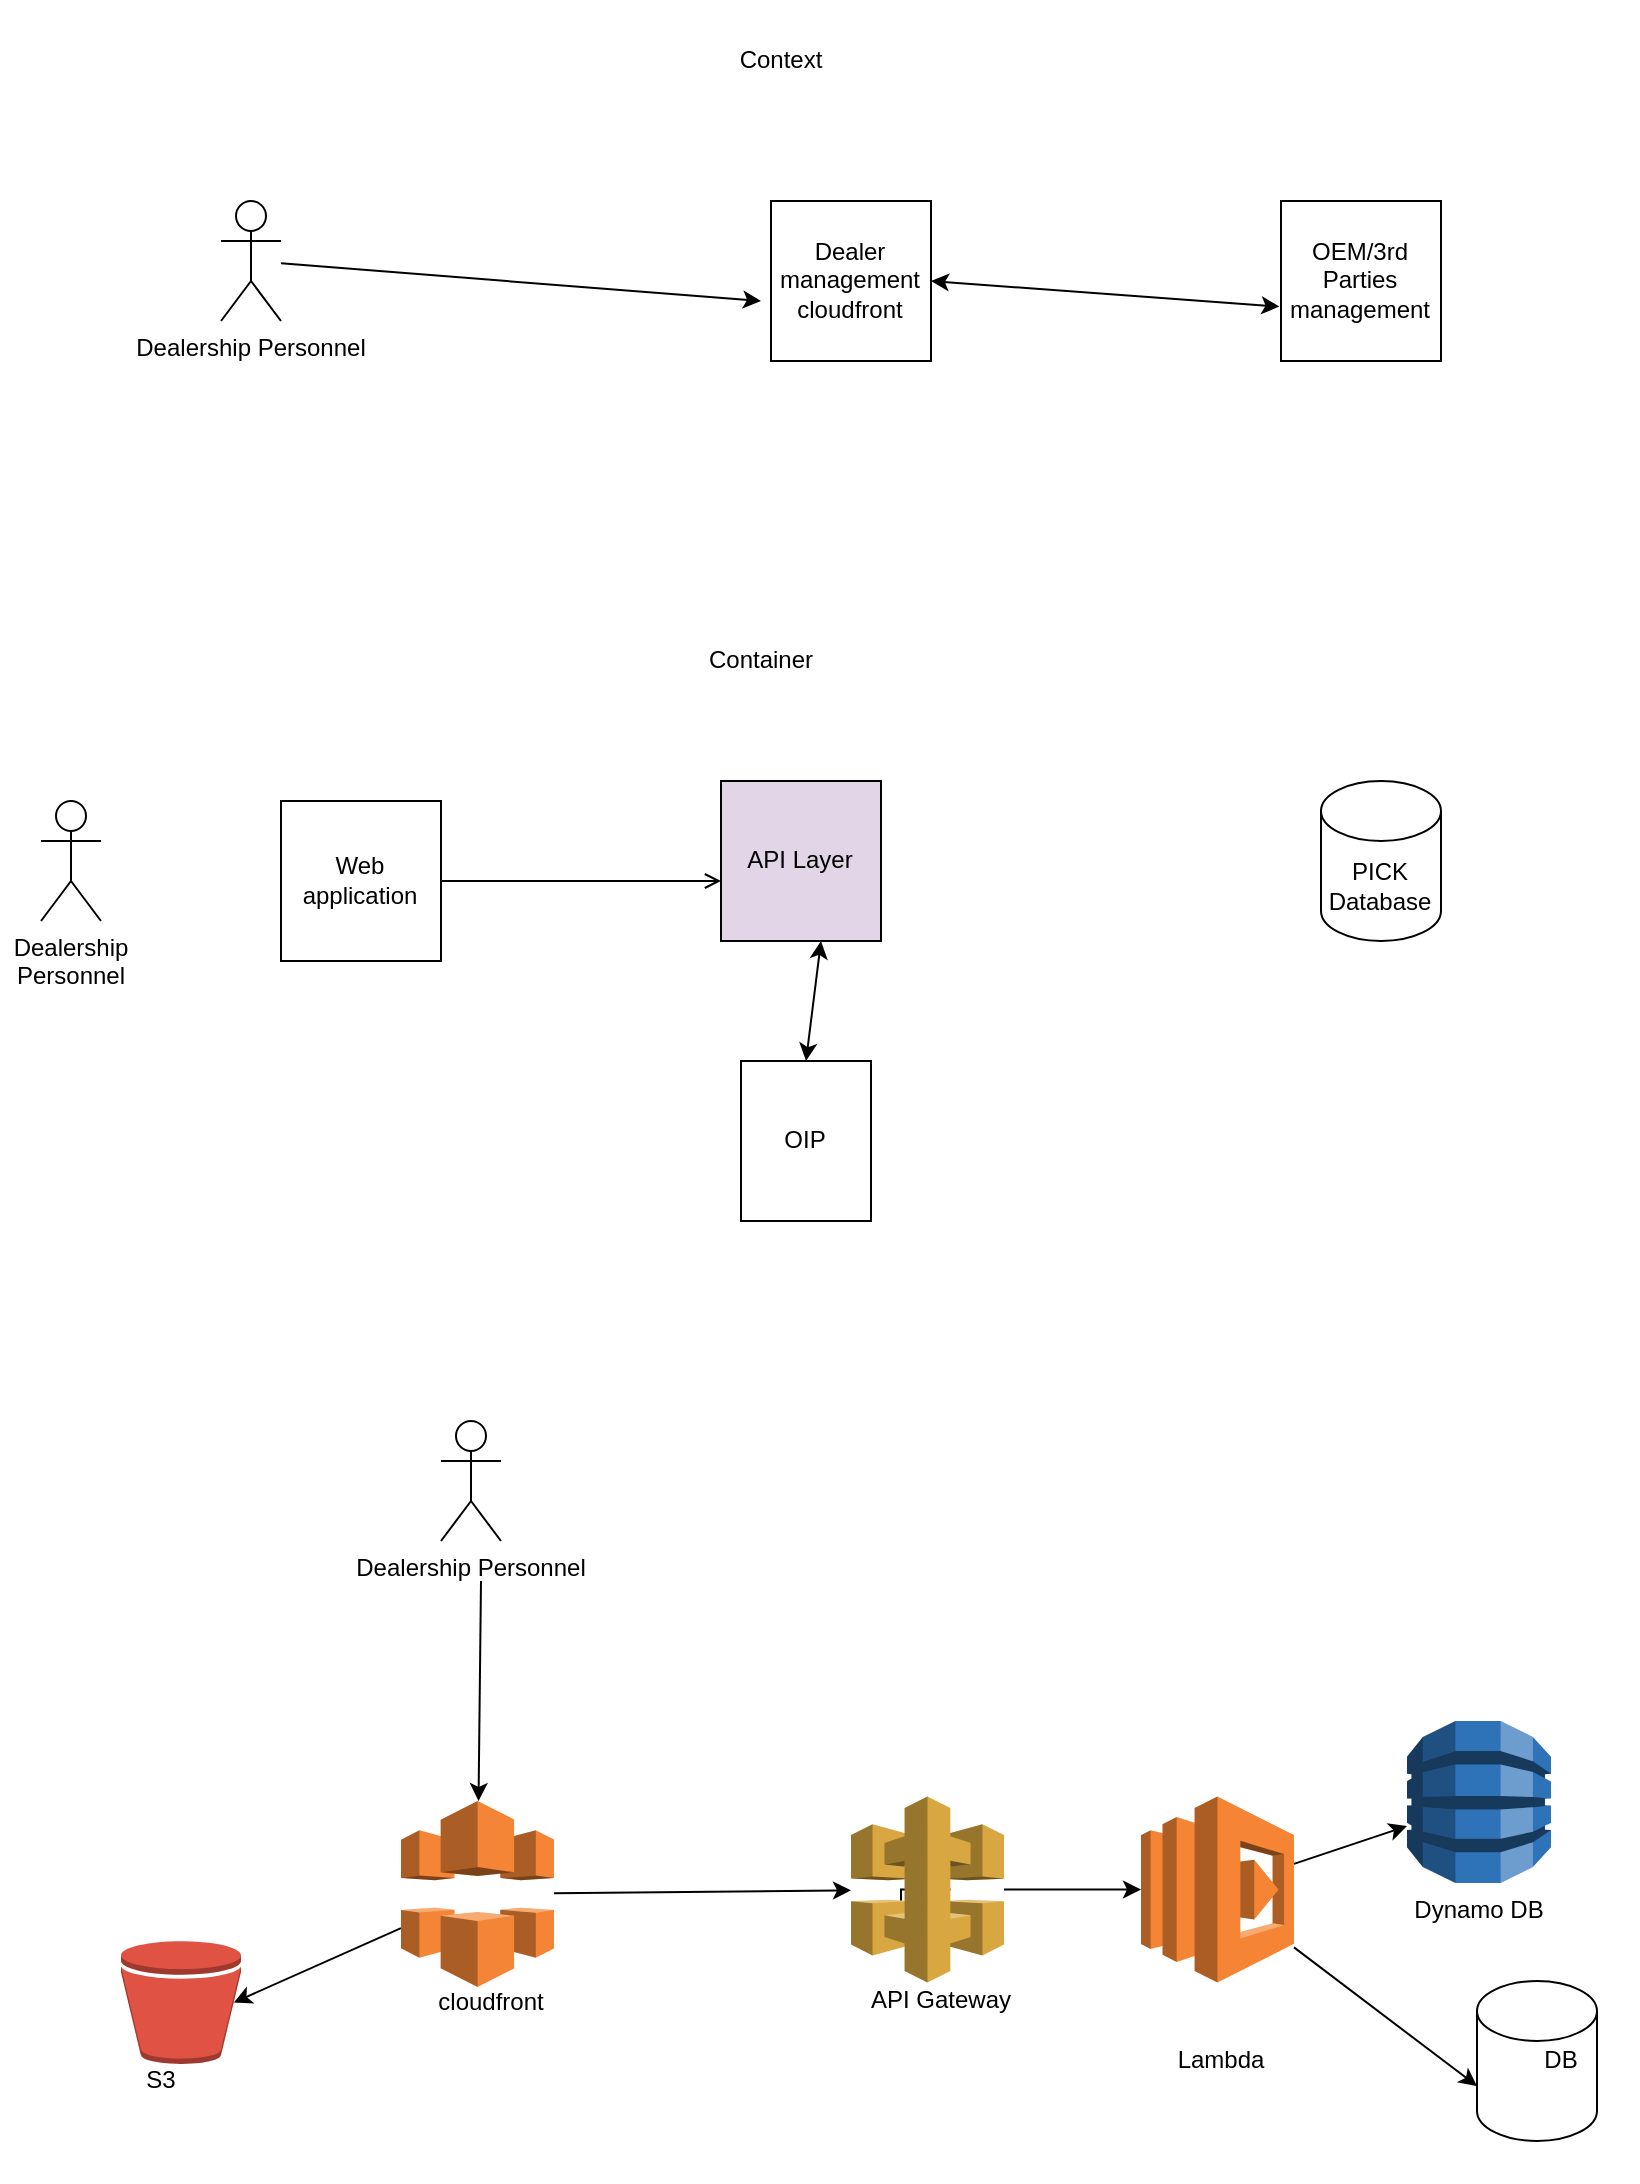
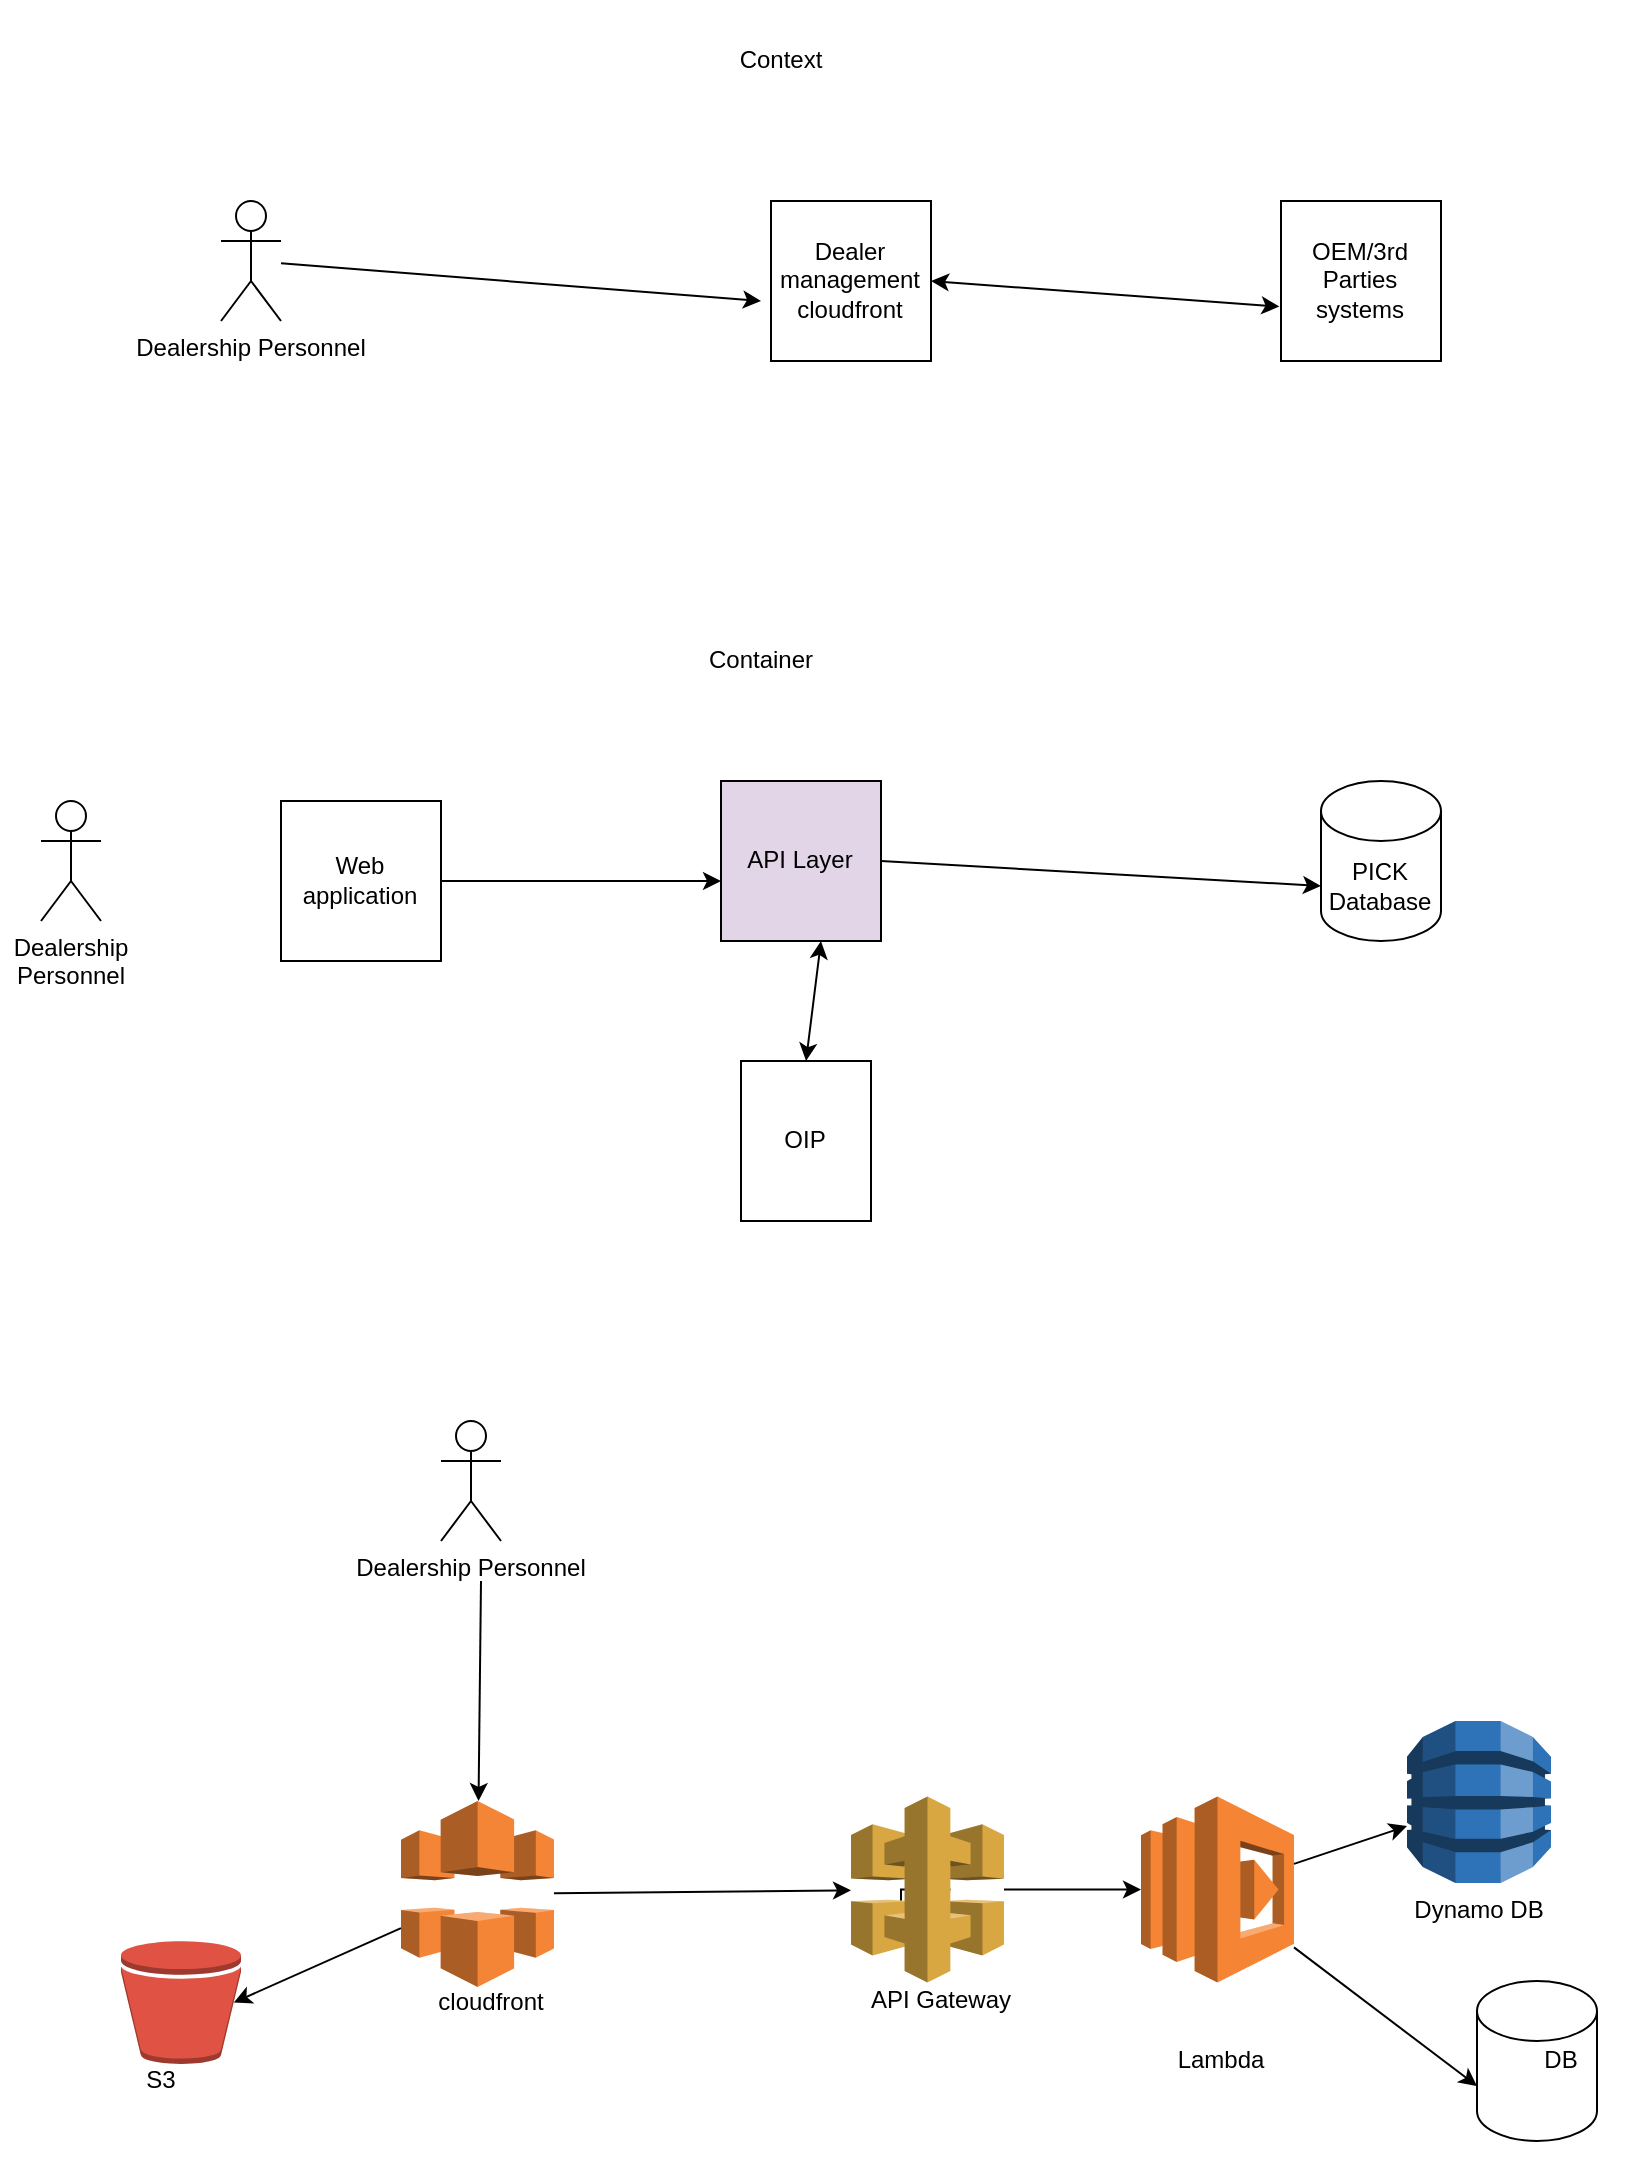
node "OEM/3rd Parties management": label "OEM/3rd Parties management" -> "OEM/3rd Parties systems"
edge "API Layer" -> "PICK Database": added
edge "Web application" -> "API Layer": arrowhead open -> classic
